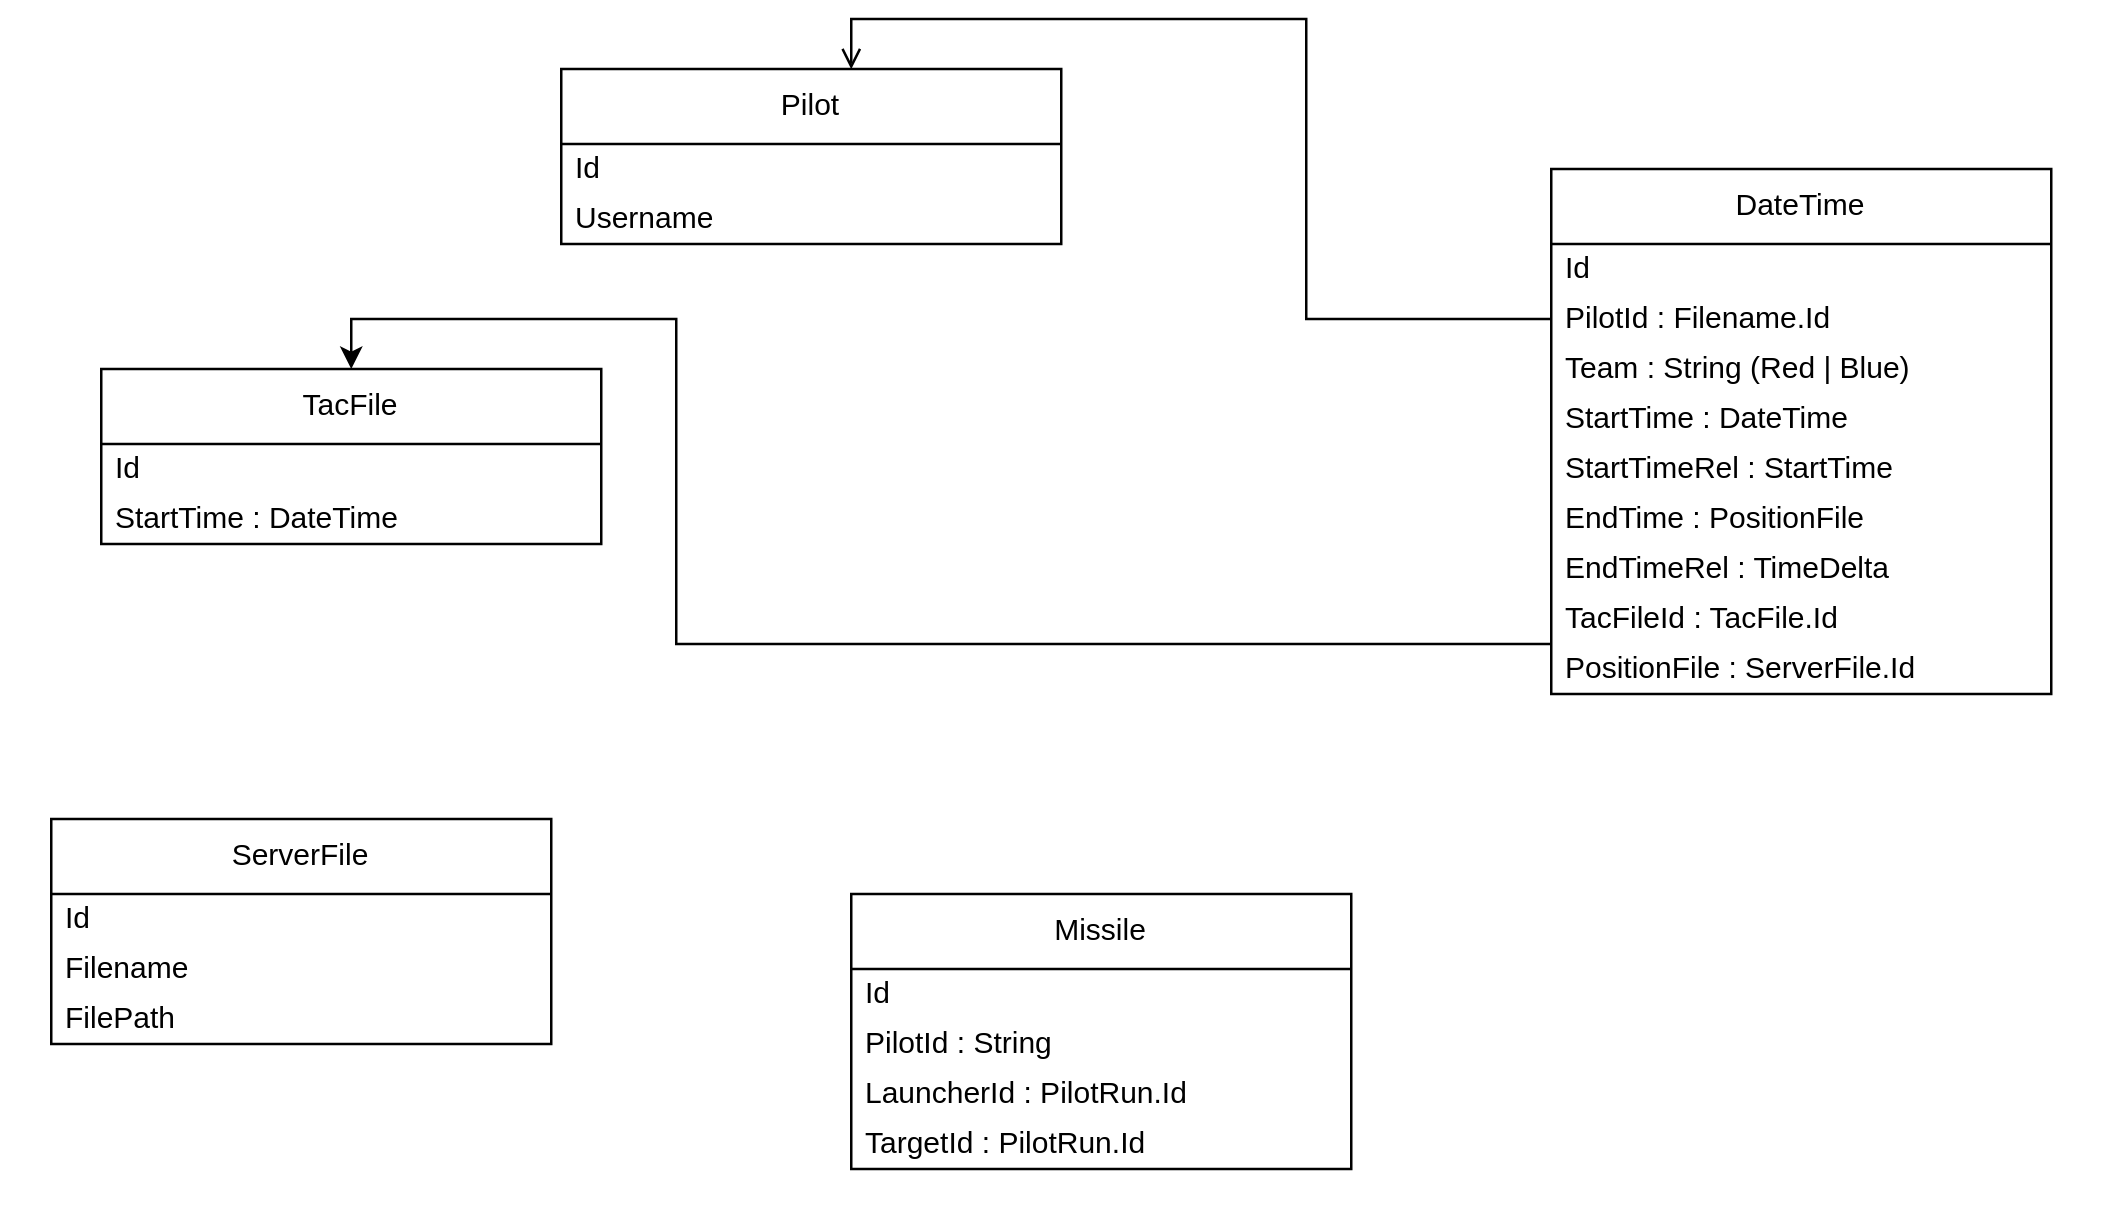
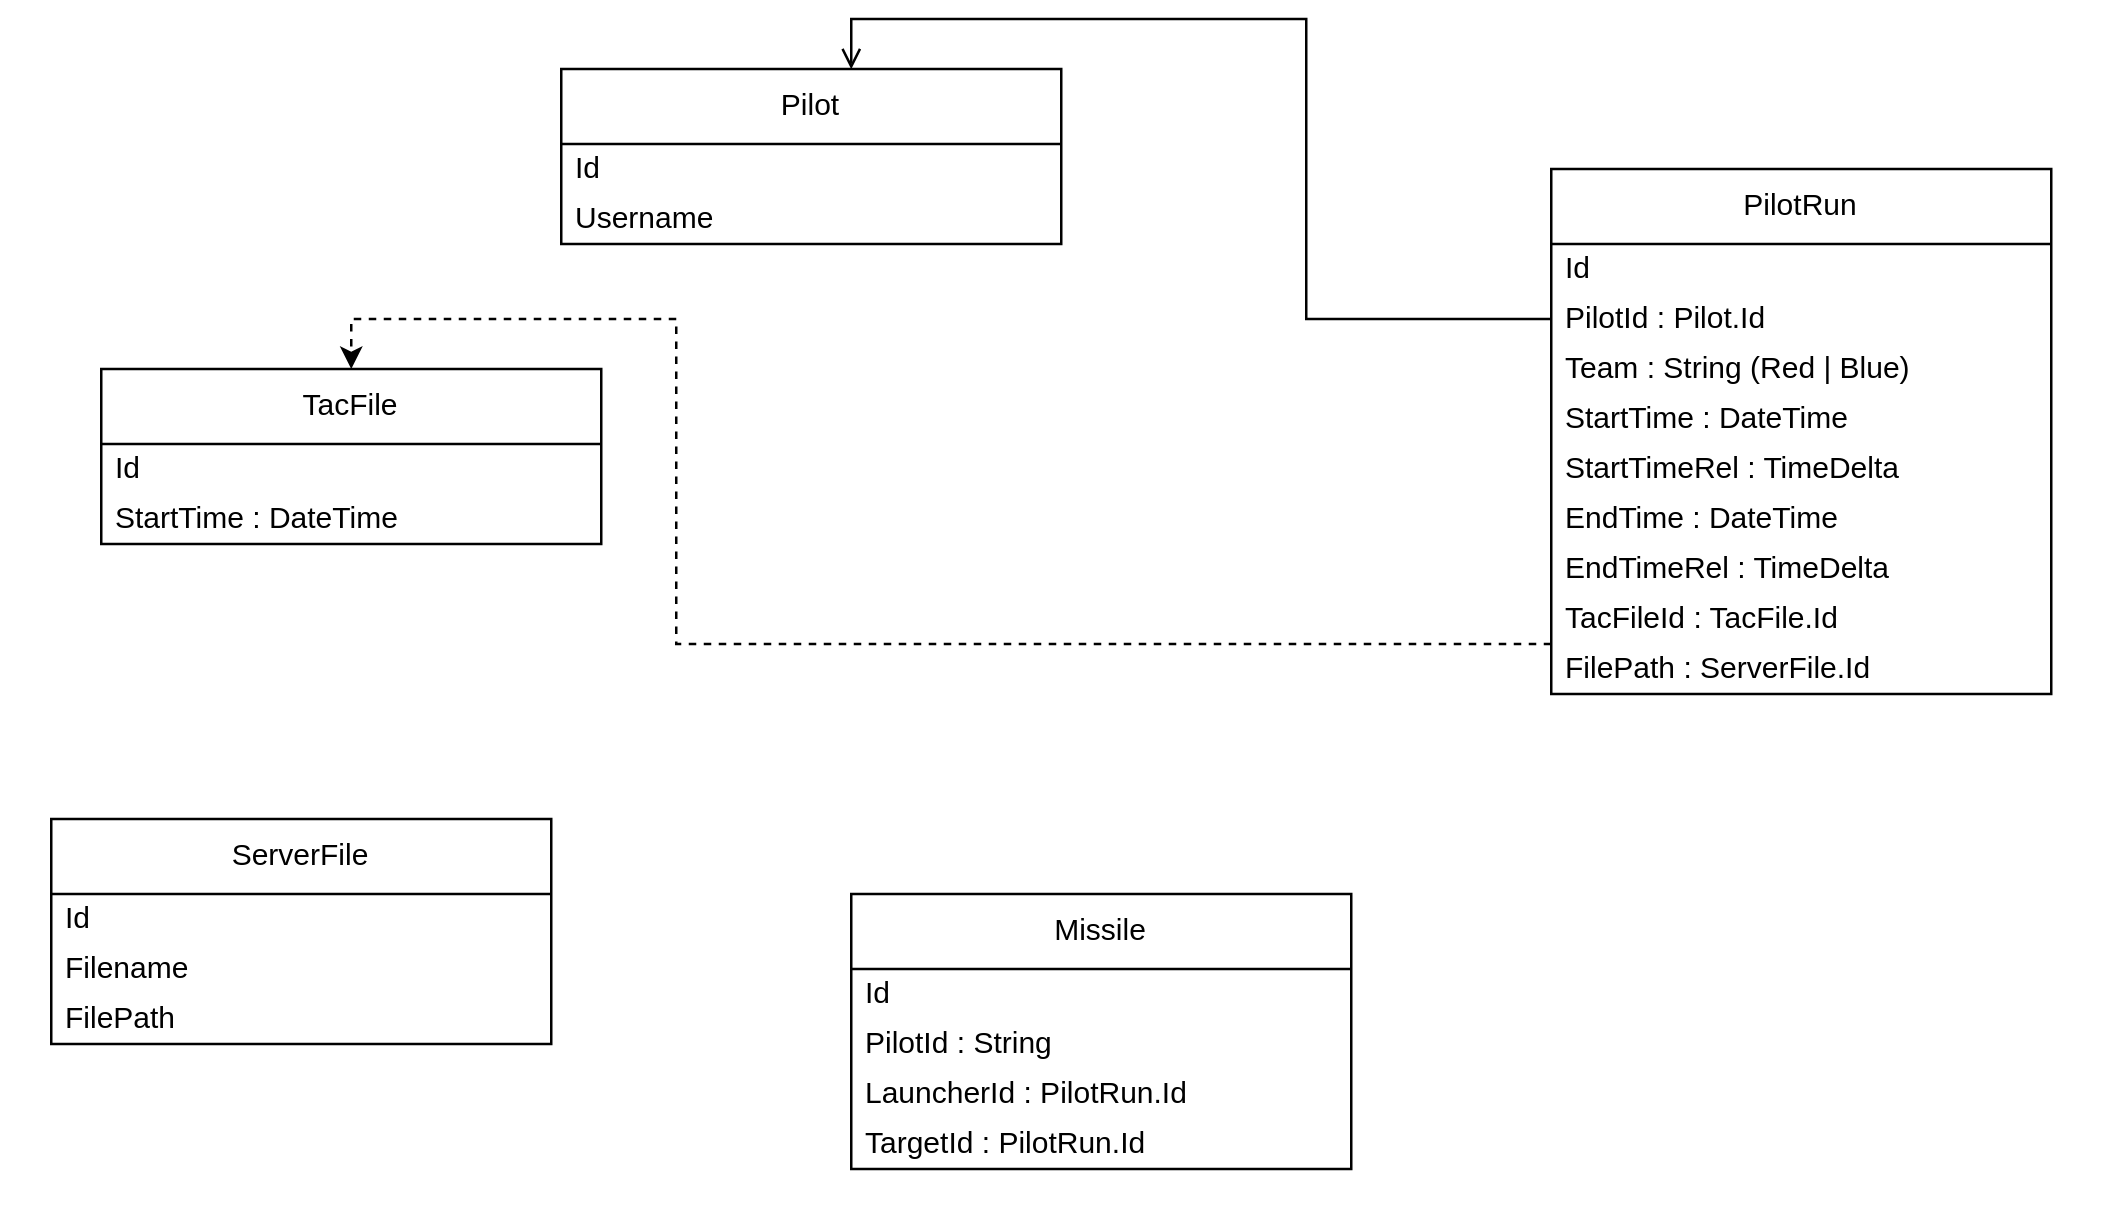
node "DateTime": label "DateTime" -> "PilotRun"
node "PilotId : Filename.Id": label "PilotId : Filename.Id" -> "PilotId : Pilot.Id"
node "StartTimeRel : StartTime": label "StartTimeRel : StartTime" -> "StartTimeRel : TimeDelta"
node "EndTime : PositionFile": label "EndTime : PositionFile" -> "EndTime : DateTime"
edge "TacFileId : TacFile.Id" -> "TacFile": style solid -> dashed
node "PositionFile : ServerFile.Id": label "PositionFile : ServerFile.Id" -> "FilePath : ServerFile.Id"
